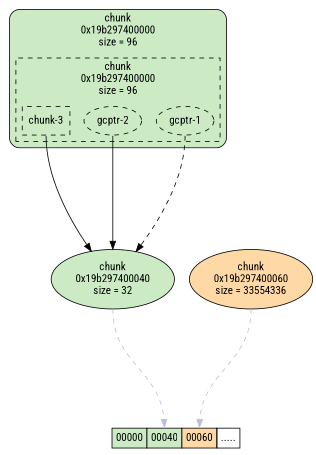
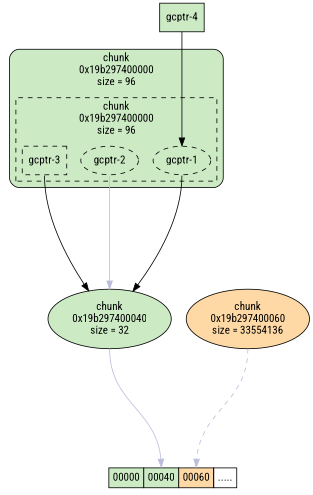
node "gcptr-4": added
node "chunk-3": label "chunk-3" -> "gcptr-3"
edge "gcptr-2" -> "chunk 0x19b297400040 size = 32": color black -> #bcbddc
edge "gcptr-1" -> "chunk 0x19b297400040 size = 32": style dashed -> solid
node "chunk 0x19b297400060 size = 33554336": label "chunk 0x19b297400060 size = 33554336" -> "chunk 0x19b297400060 size = 33554136"
edge "chunk 0x19b297400040 size = 32" -> "00000": style dashed -> solid
